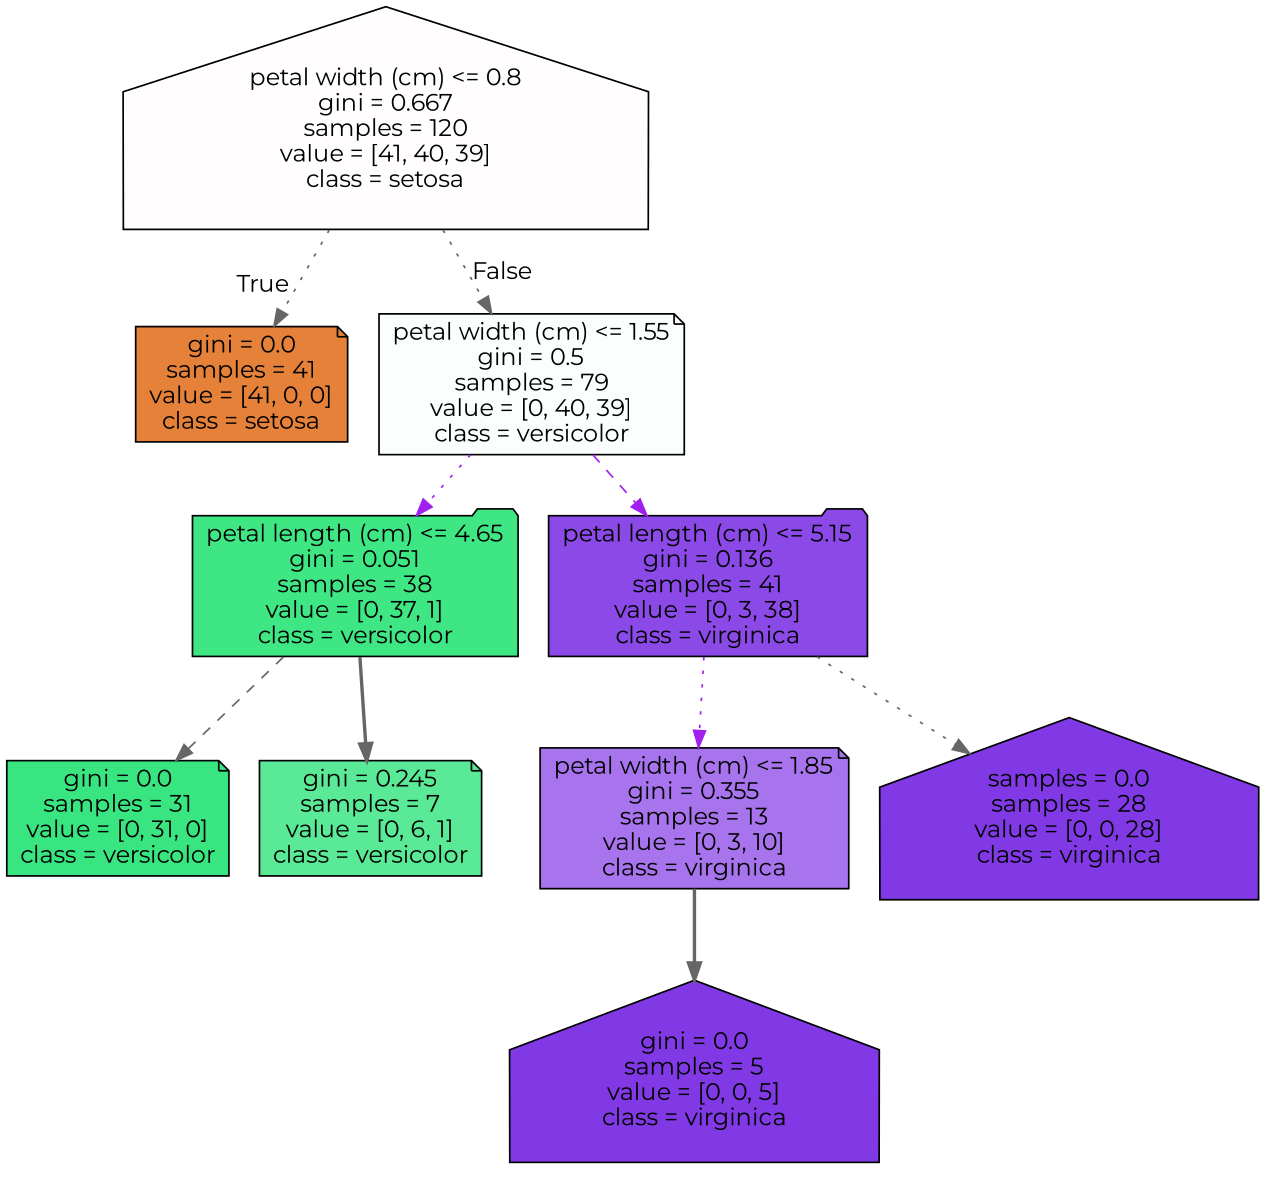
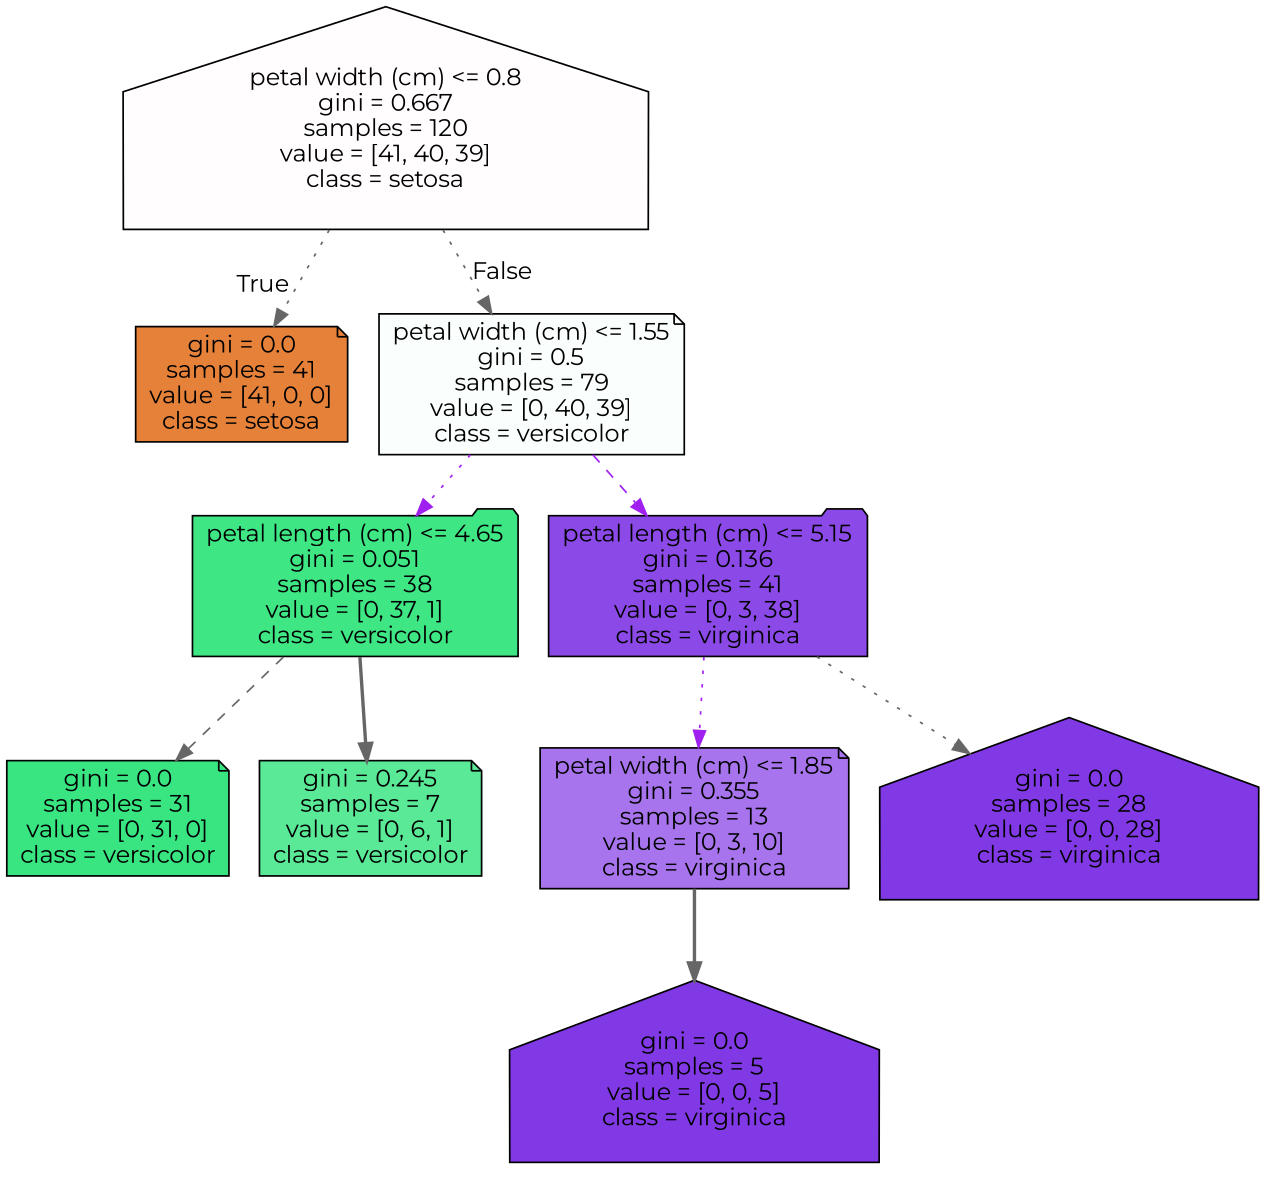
node "samples = 0.0 samples = 28 value = [0, 0, 28] class = virginica": label "samples = 0.0 samples = 28 value = [0, 0, 28] class = virginica" -> "gini = 0.0 samples = 28 value = [0, 0, 28] class = virginica"
